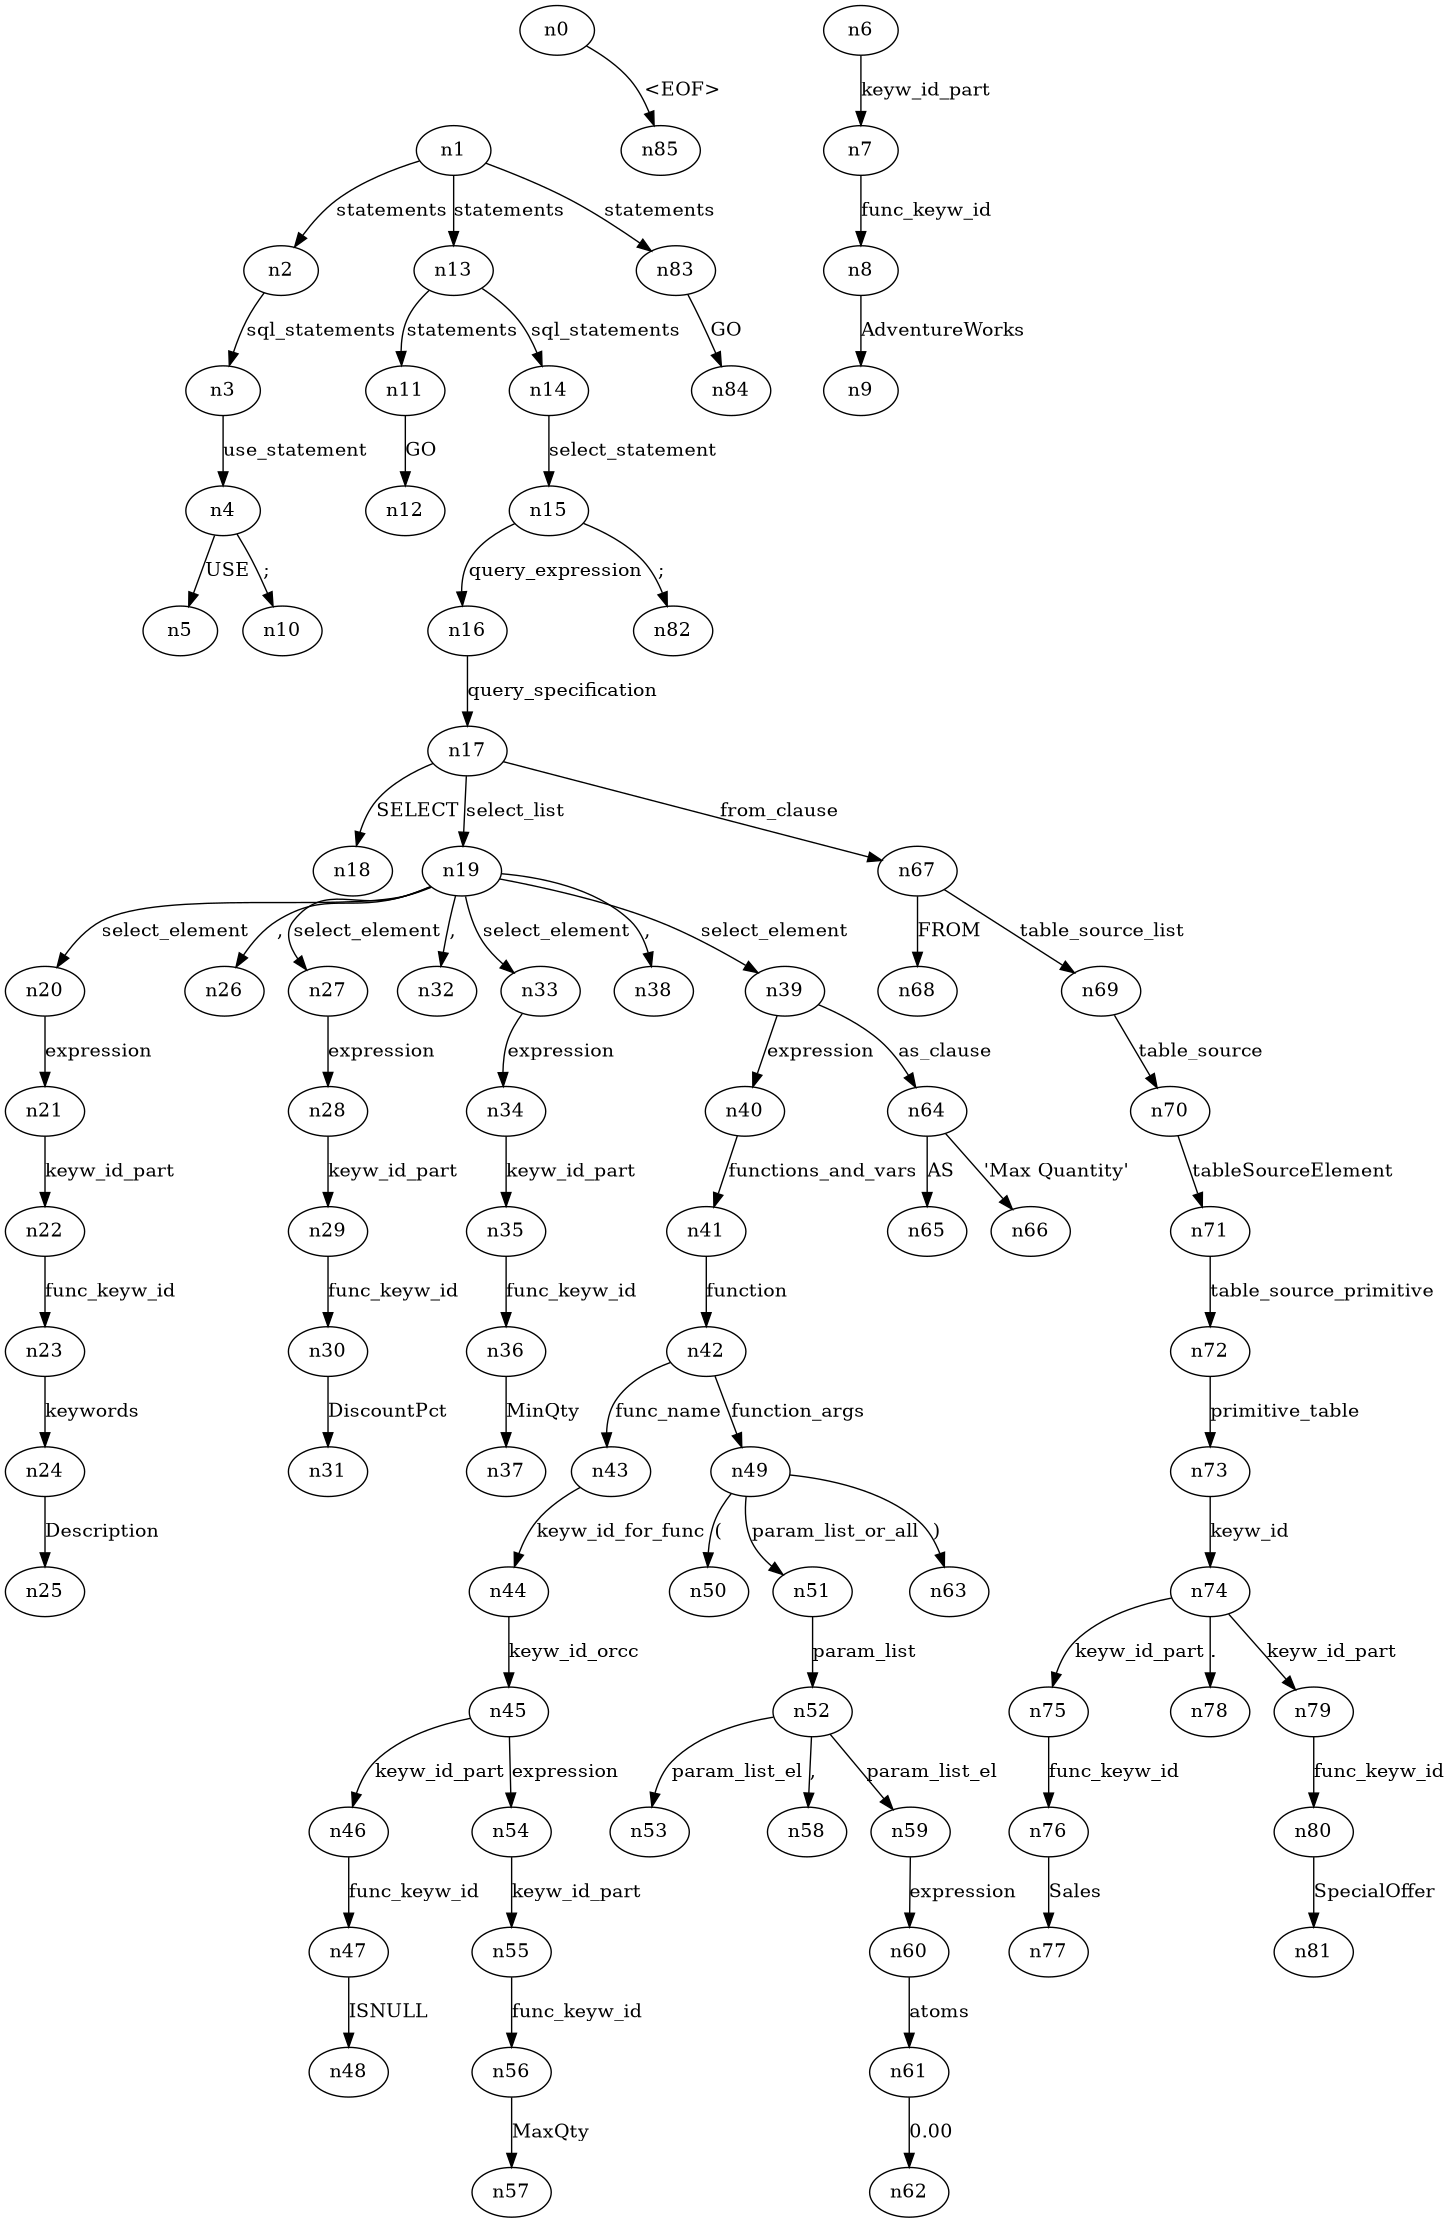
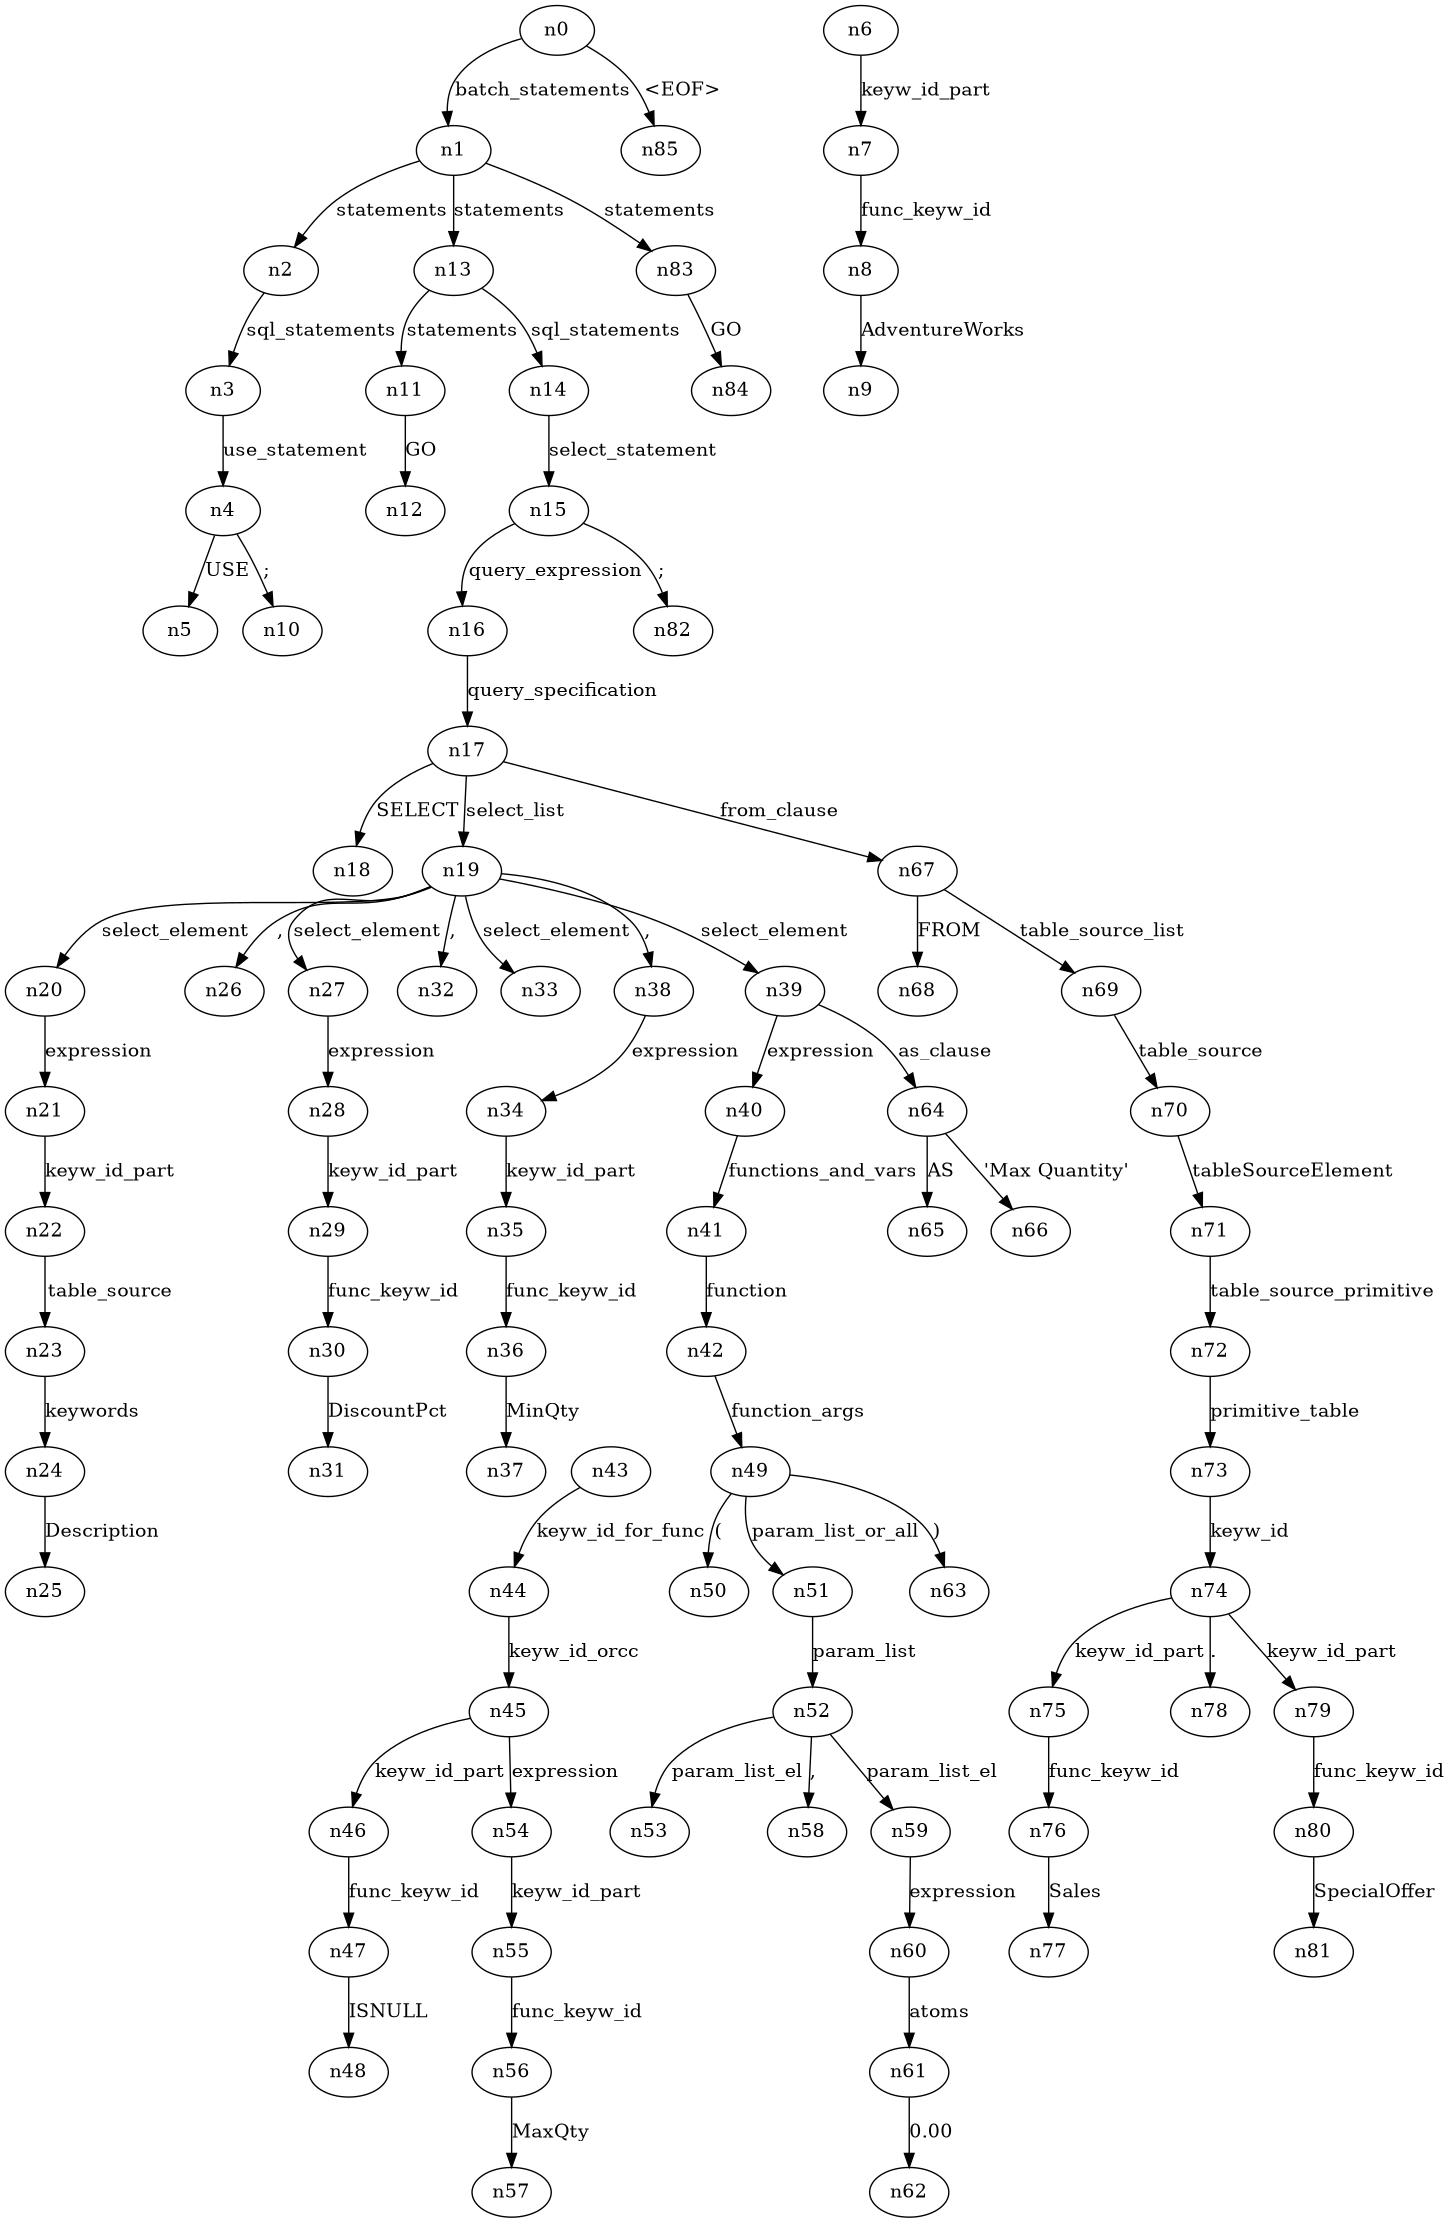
edge "n0" -> "n1": added, label "batch_statements"
edge "n33" -> "n34": now "n38" -> "n34"
edge "n22" -> "n23": label "func_keyw_id" -> "table_source"
edge "n42" -> "n43": removed, label "func_name"
